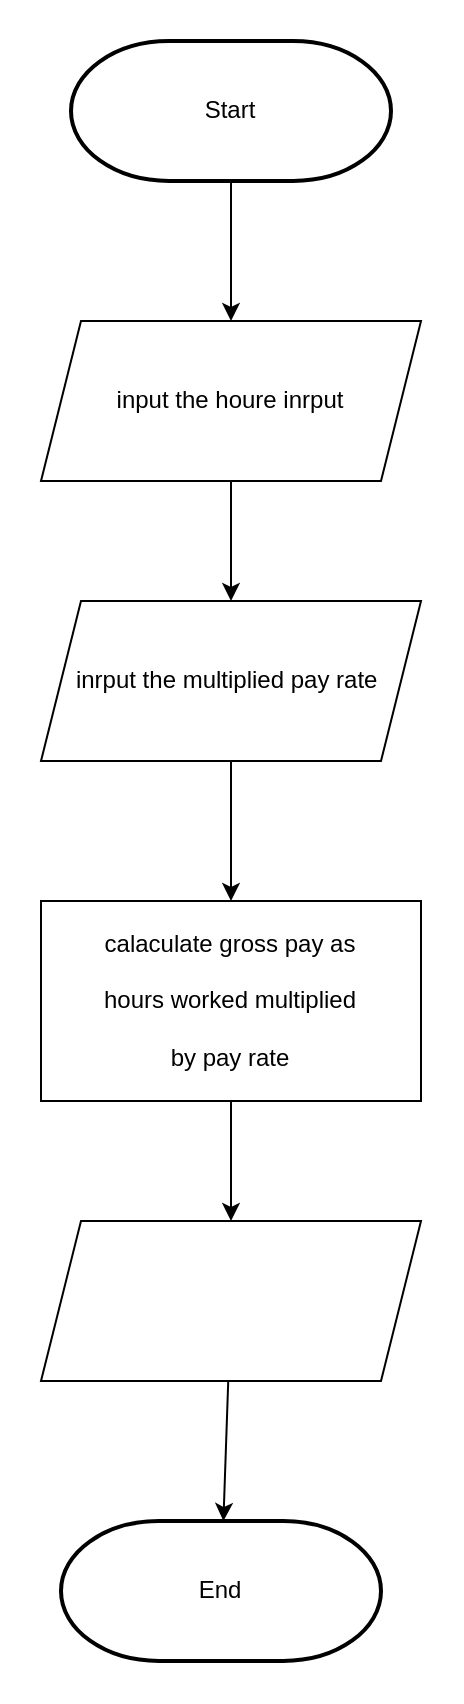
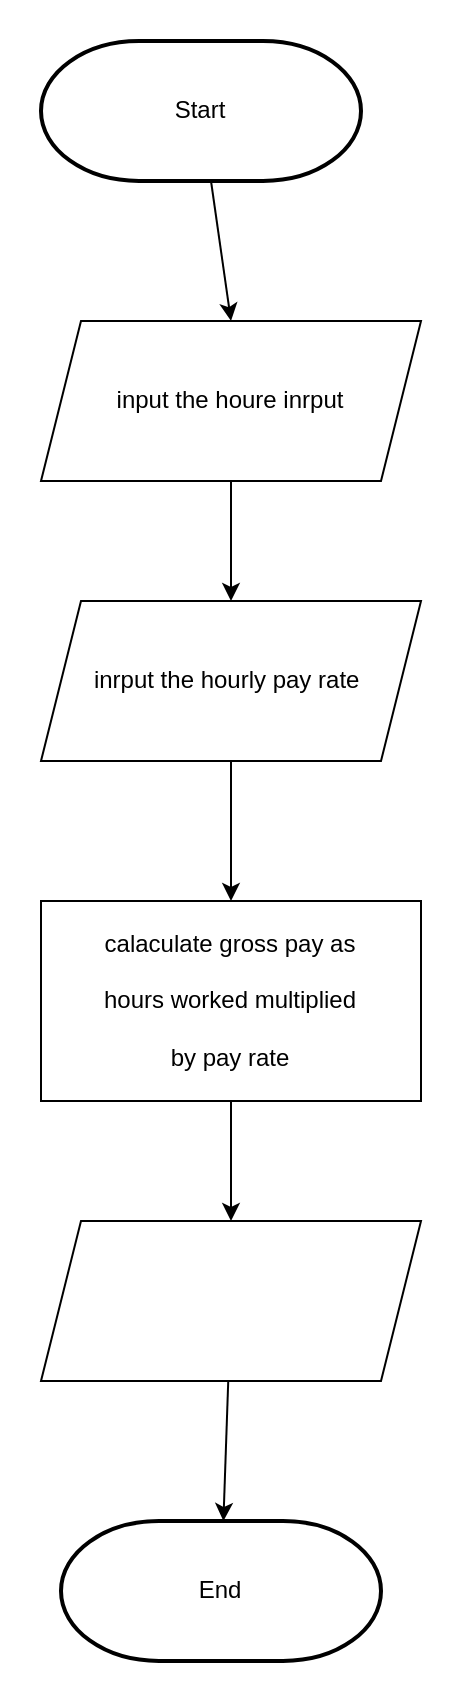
node "Start": moved (231, 111) -> (201, 111)
node "inrput the multiplied pay rate": label "inrput the multiplied pay rate" -> "inrput the hourly pay rate"
